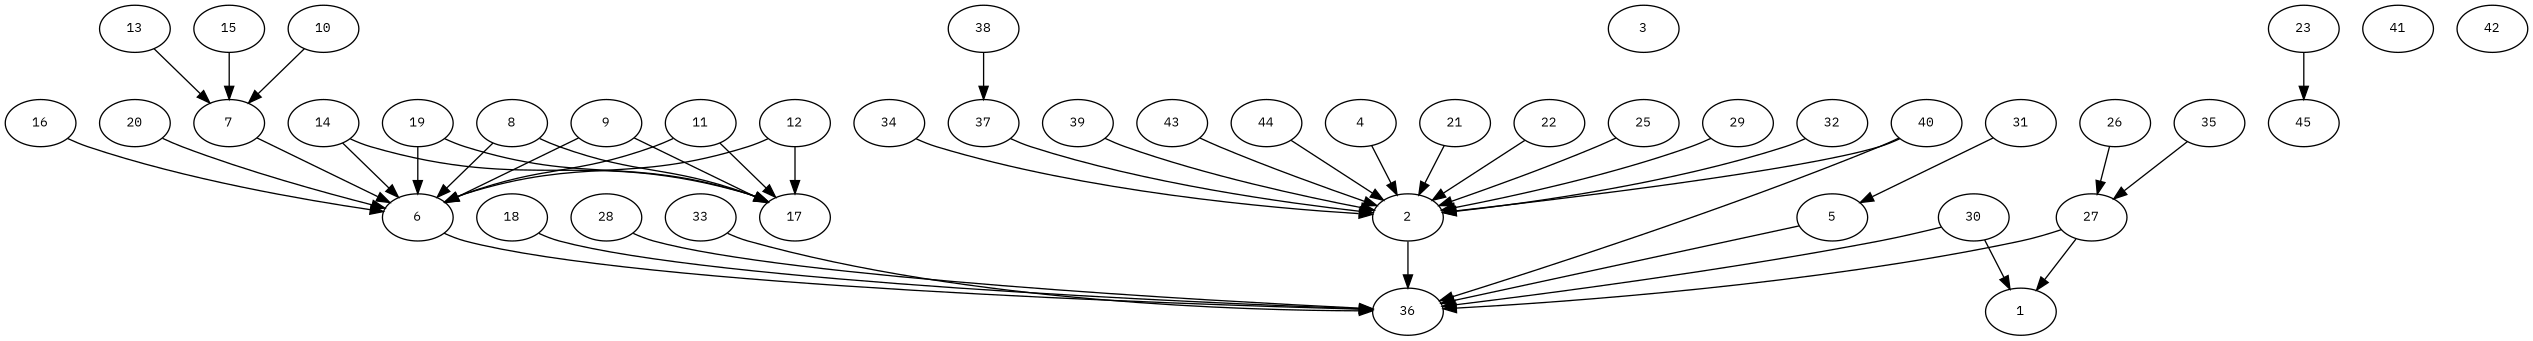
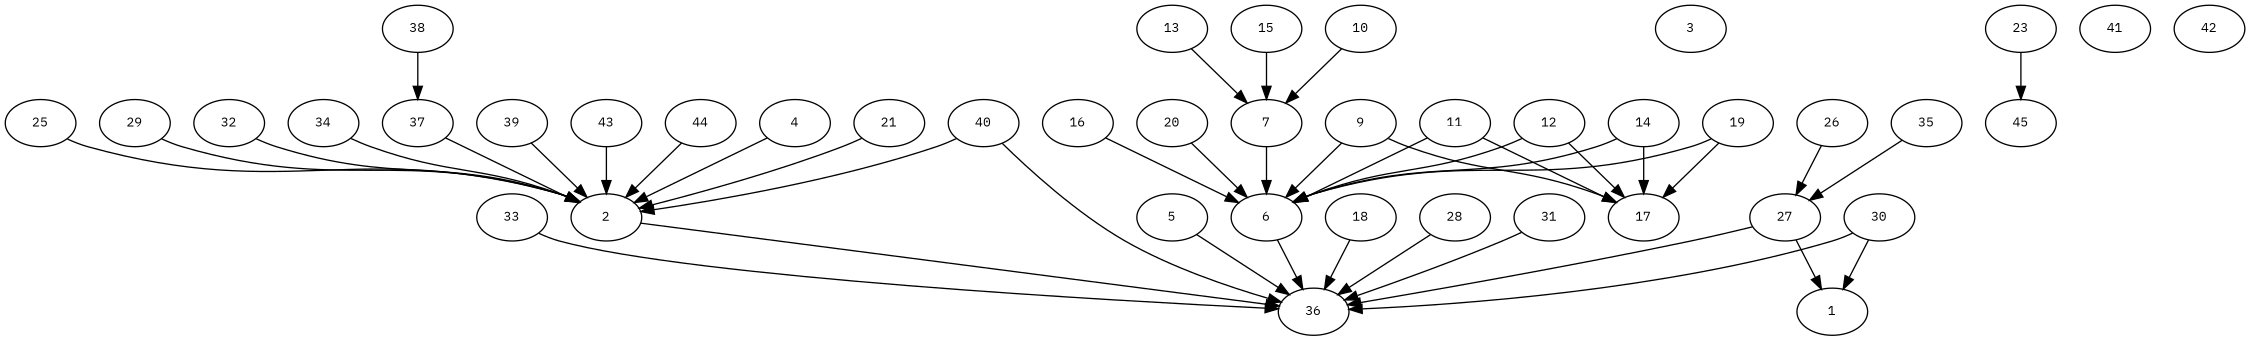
node "8": removed
node "22": removed
edge "31" -> "5": now "31" -> "36"
